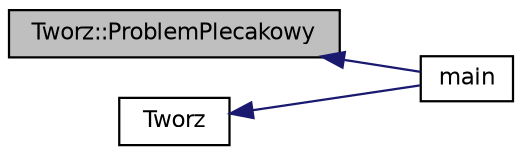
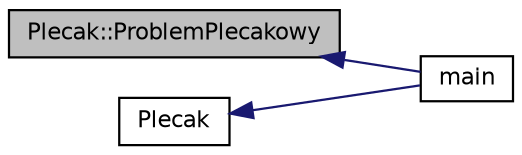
node "Tworz::ProblemPlecakowy": label "Tworz::ProblemPlecakowy" -> "Plecak::ProblemPlecakowy"
node "Tworz": label "Tworz" -> "Plecak"
